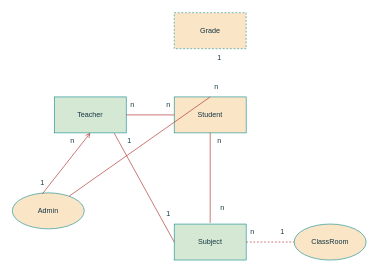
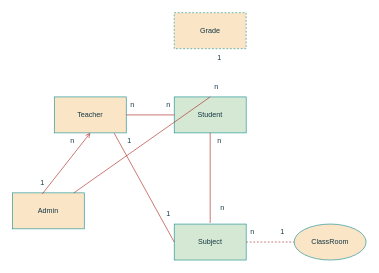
node "Teacher": fillcolor #d5e8d4 -> #fae5c7
node "Student": fillcolor #fae5c7 -> #d5e8d4
node "Admin": shape ellipse -> rectangle
